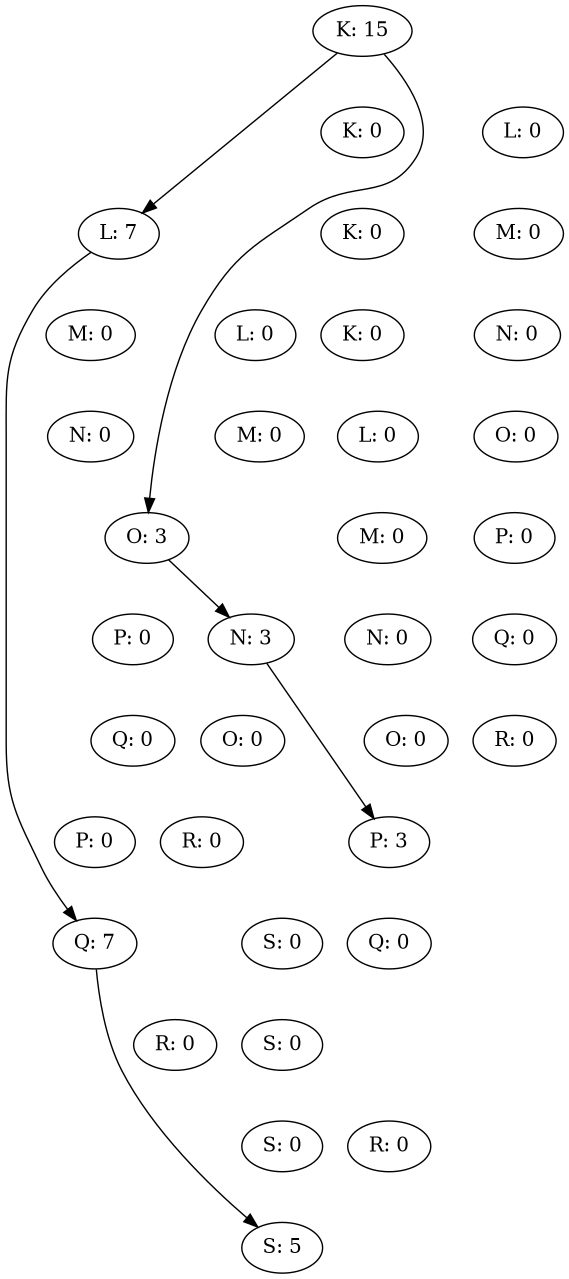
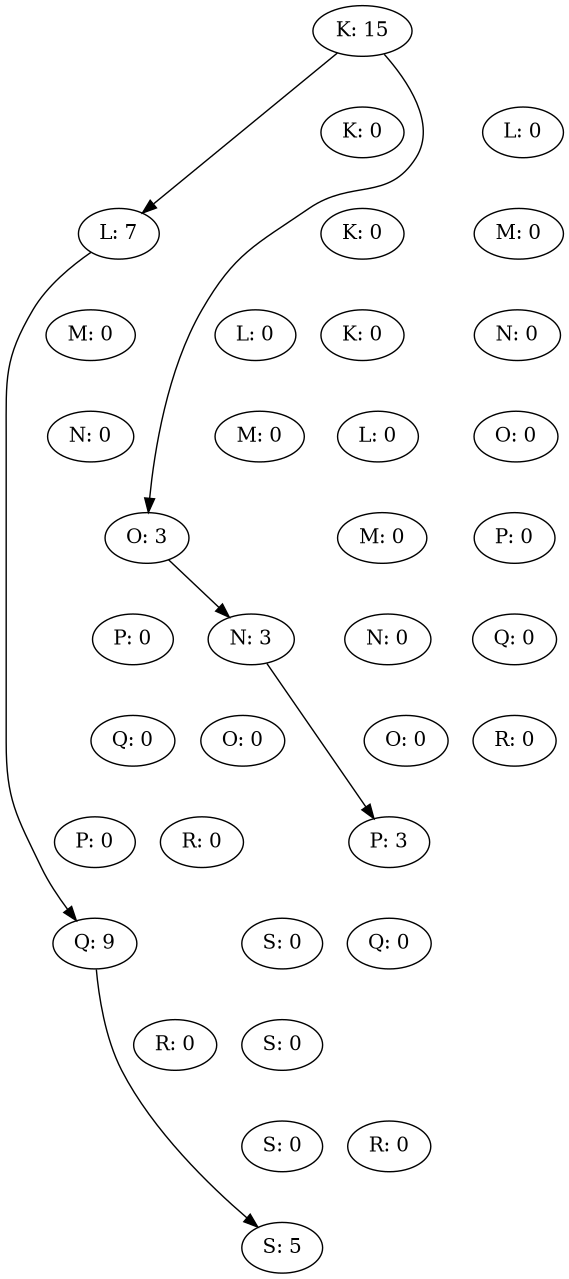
node "Q: 7": label "Q: 7" -> "Q: 9"
